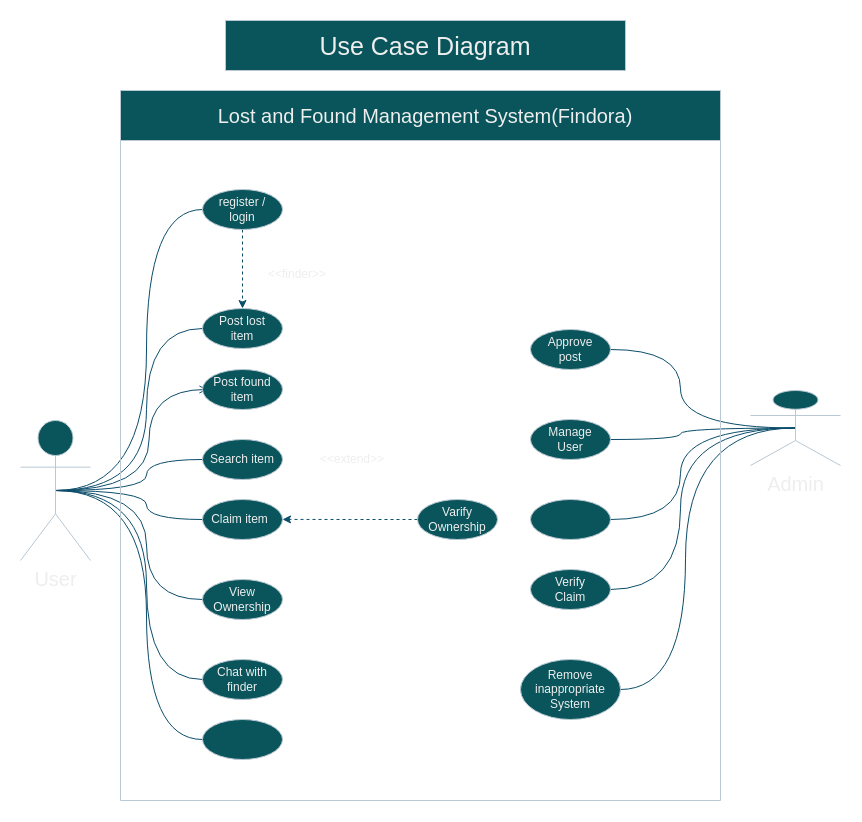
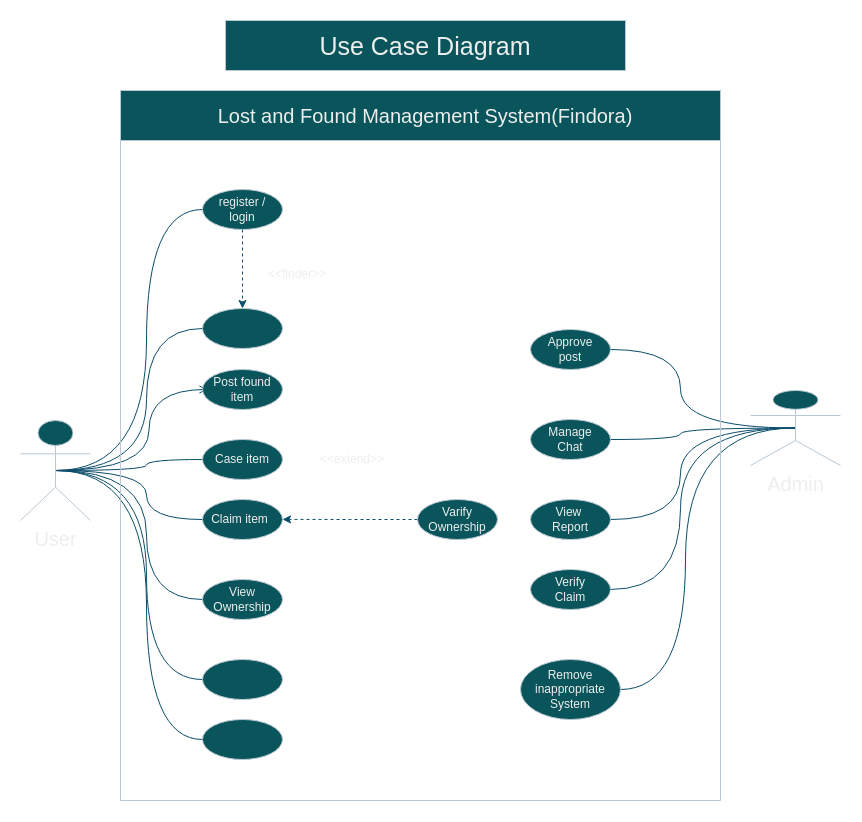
node "Post lost item": removed
node "Manage User": label "Manage User" -> "Manage Chat"
node "Search item": label "Search item" -> "Case item"
node "User": size 70x140 -> 70x100
node "View Report": added
node "Chat with finder": removed
